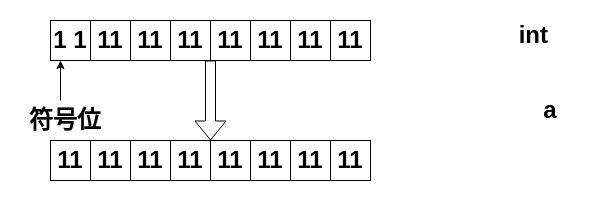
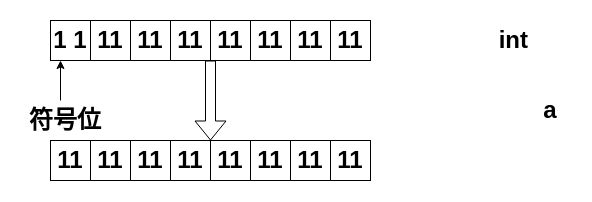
node "int": moved (471, 36) -> (451, 41)
